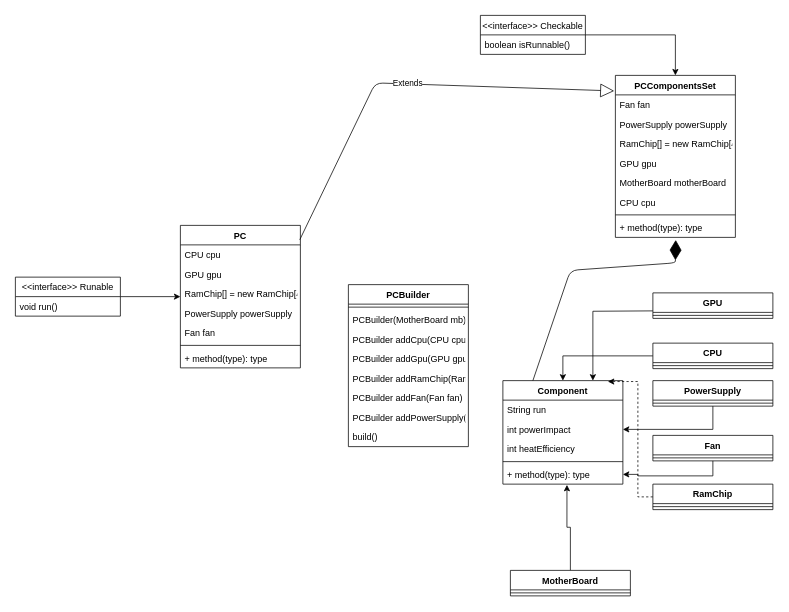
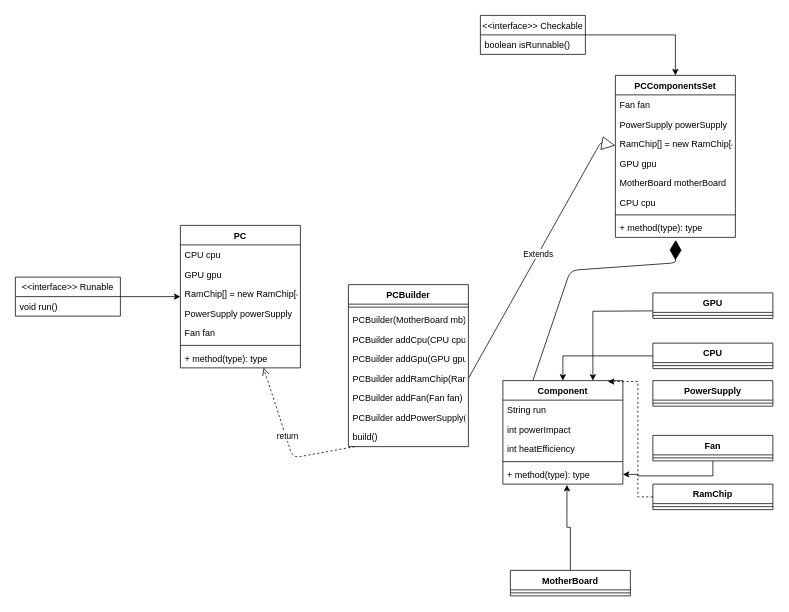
edge "PC" -> "PCComponentsSet": removed, label "Extends"
edge "PCBuilder addRamChip(RamChip ramChip)" -> "PCComponentsSet": added, label "Extends"
edge "PowerSupply" -> "int powerImpact": removed
edge "build()" -> "PC": added, label "return"
